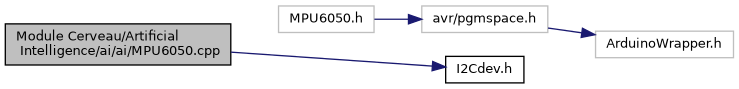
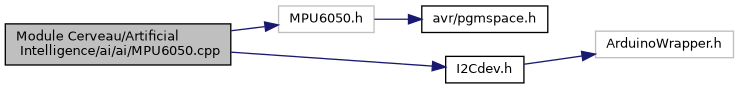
node "avr/pgmspace.h": color grey75 -> black
edge "Module Cerveau/Artificial Intelligence/ai/ai/MPU6050.cpp" -> "MPU6050.h": added
edge "avr/pgmspace.h" -> "ArduinoWrapper.h": now "I2Cdev.h" -> "ArduinoWrapper.h"
